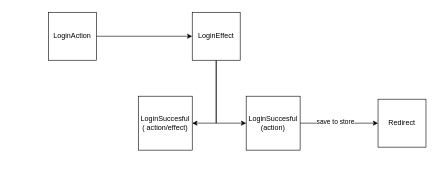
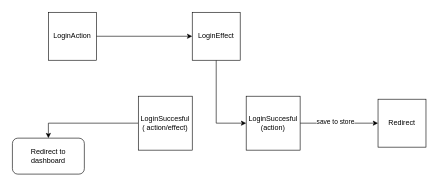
edge "LoginEffect" -> "LoginSuccesful ( action/effect)": removed
edge "LoginSuccesful ( action/effect)" -> "Redirect to dashboard": added
node "Redirect to dashboard": added
